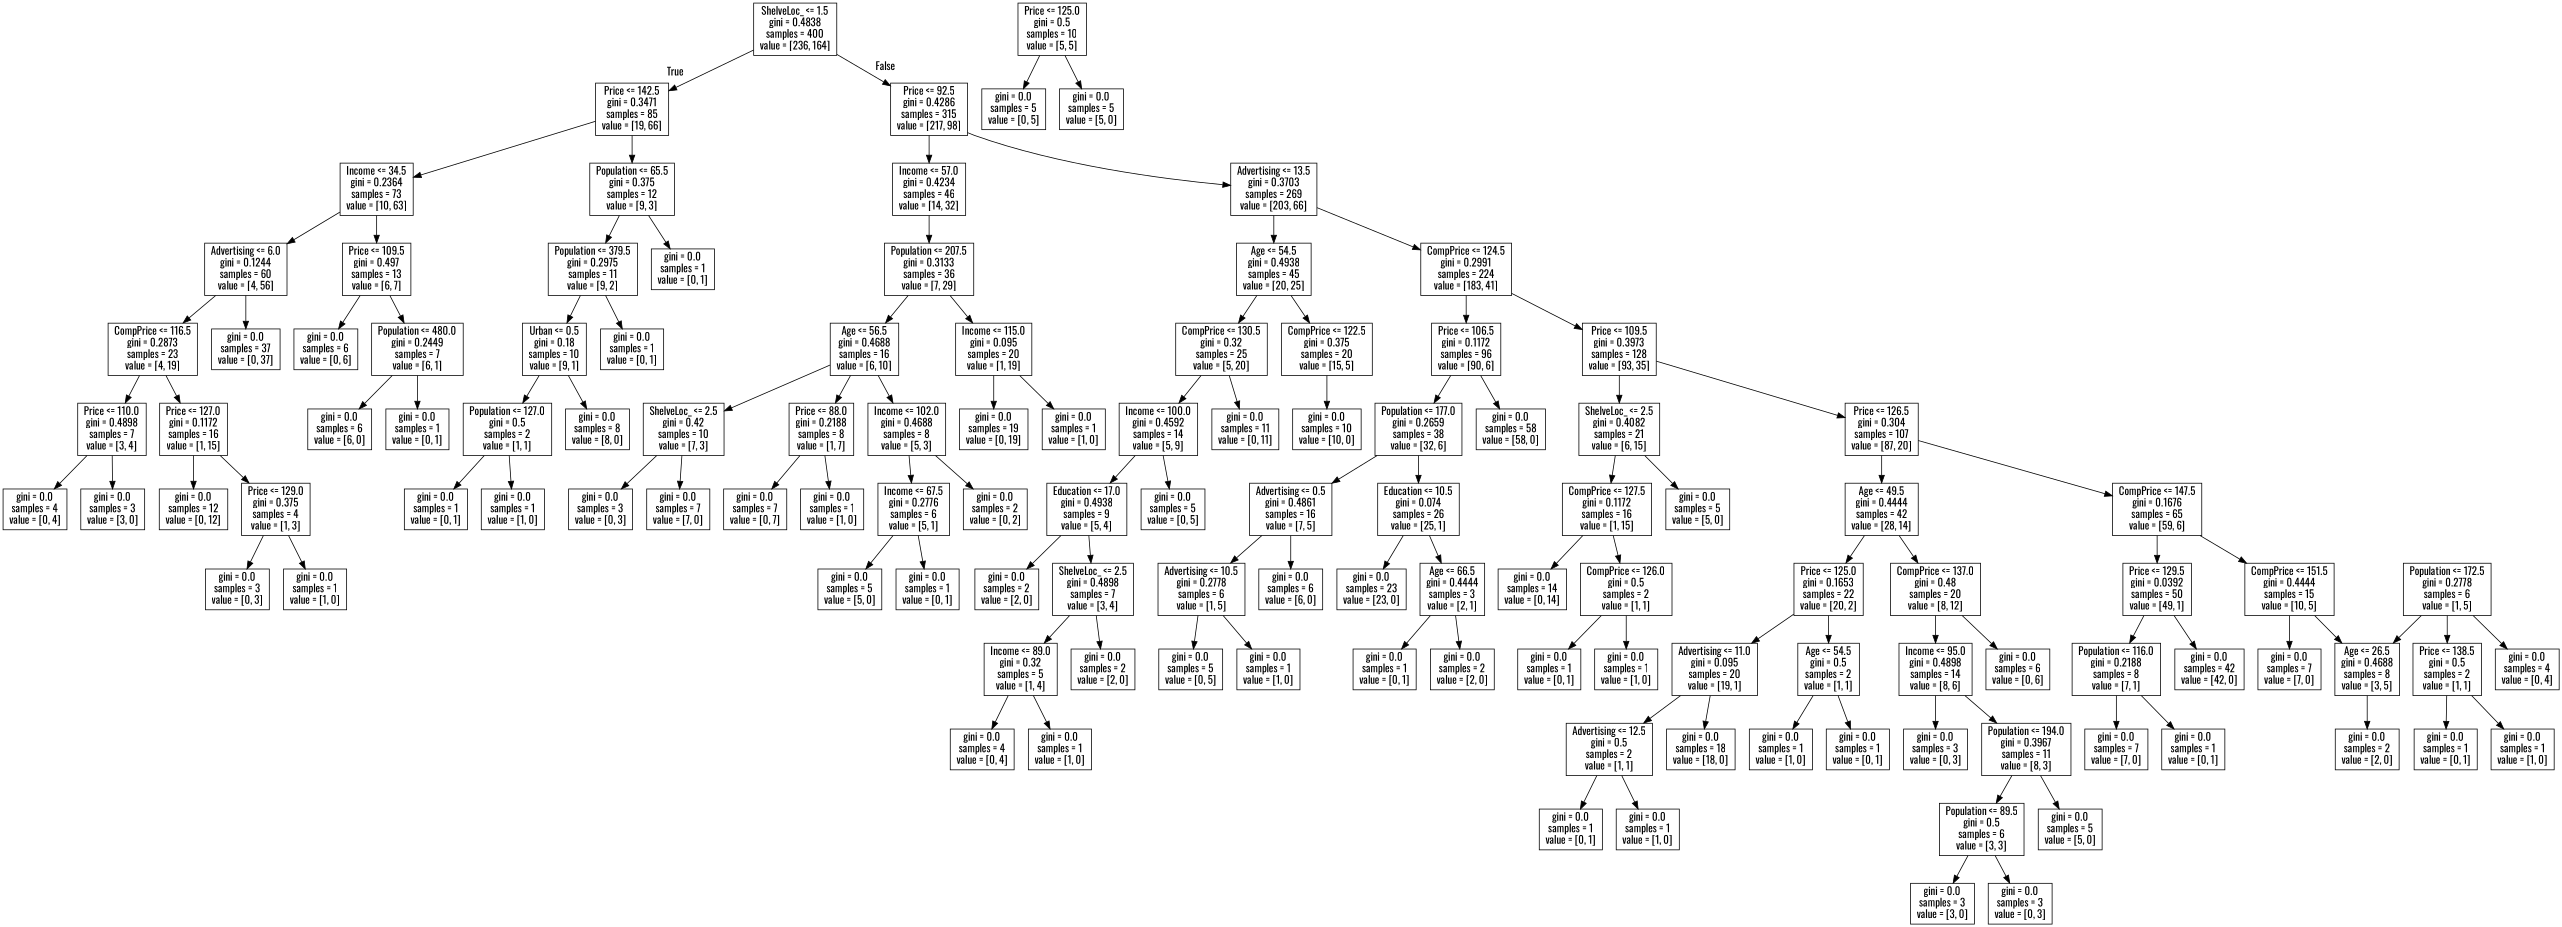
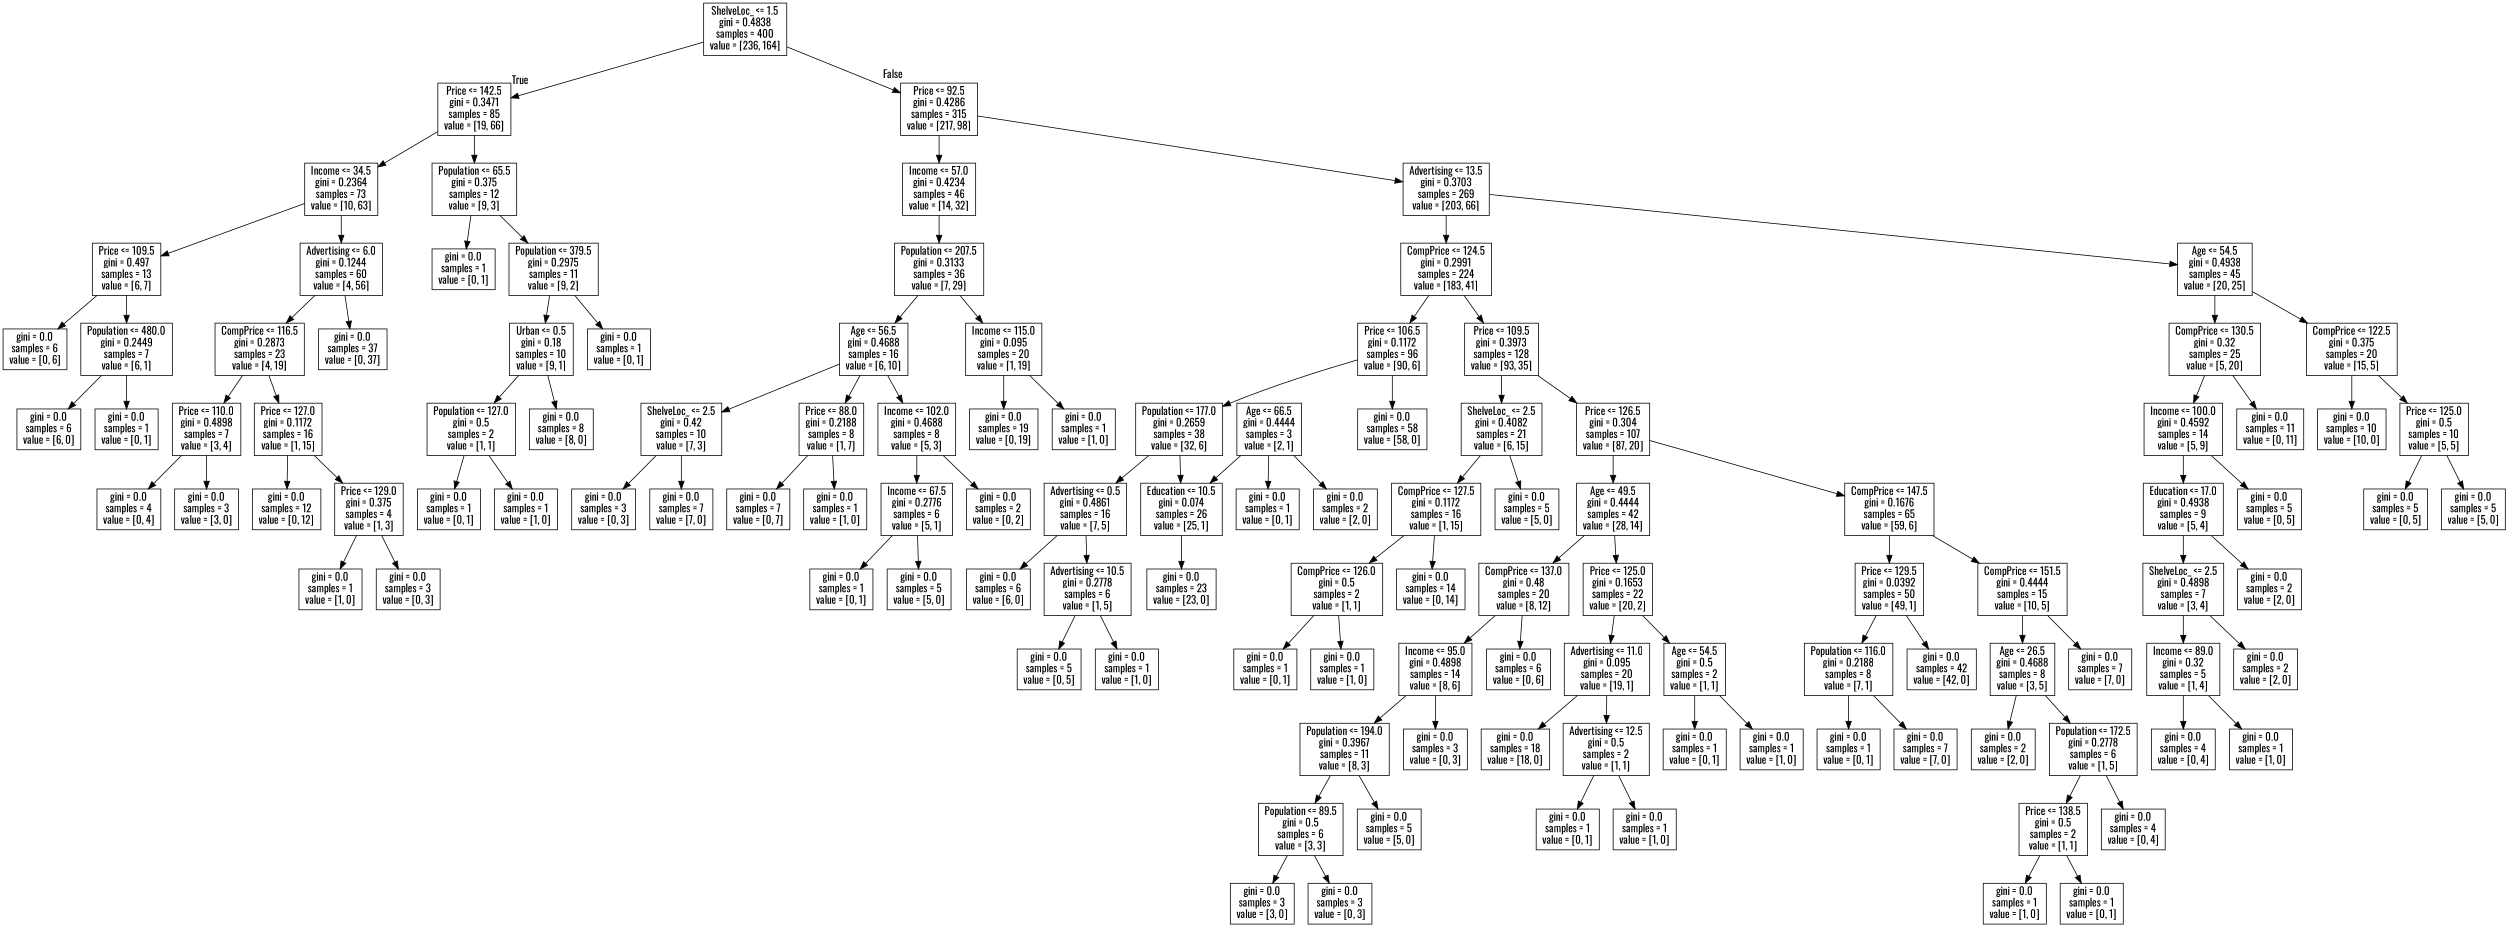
edge "CompPrice <= 122.5 gini = 0.375 samples = 20 value = [15, 5]" -> "Price <= 125.0 gini = 0.5 samples = 10 value = [5, 5]": added
edge "Education <= 10.5 gini = 0.074 samples = 26 value = [25, 1]" -> "Age <= 66.5 gini = 0.4444 samples = 3 value = [2, 1]": reversed
edge "Population <= 172.5 gini = 0.2778 samples = 6 value = [1, 5]" -> "Age <= 26.5 gini = 0.4688 samples = 8 value = [3, 5]": reversed
